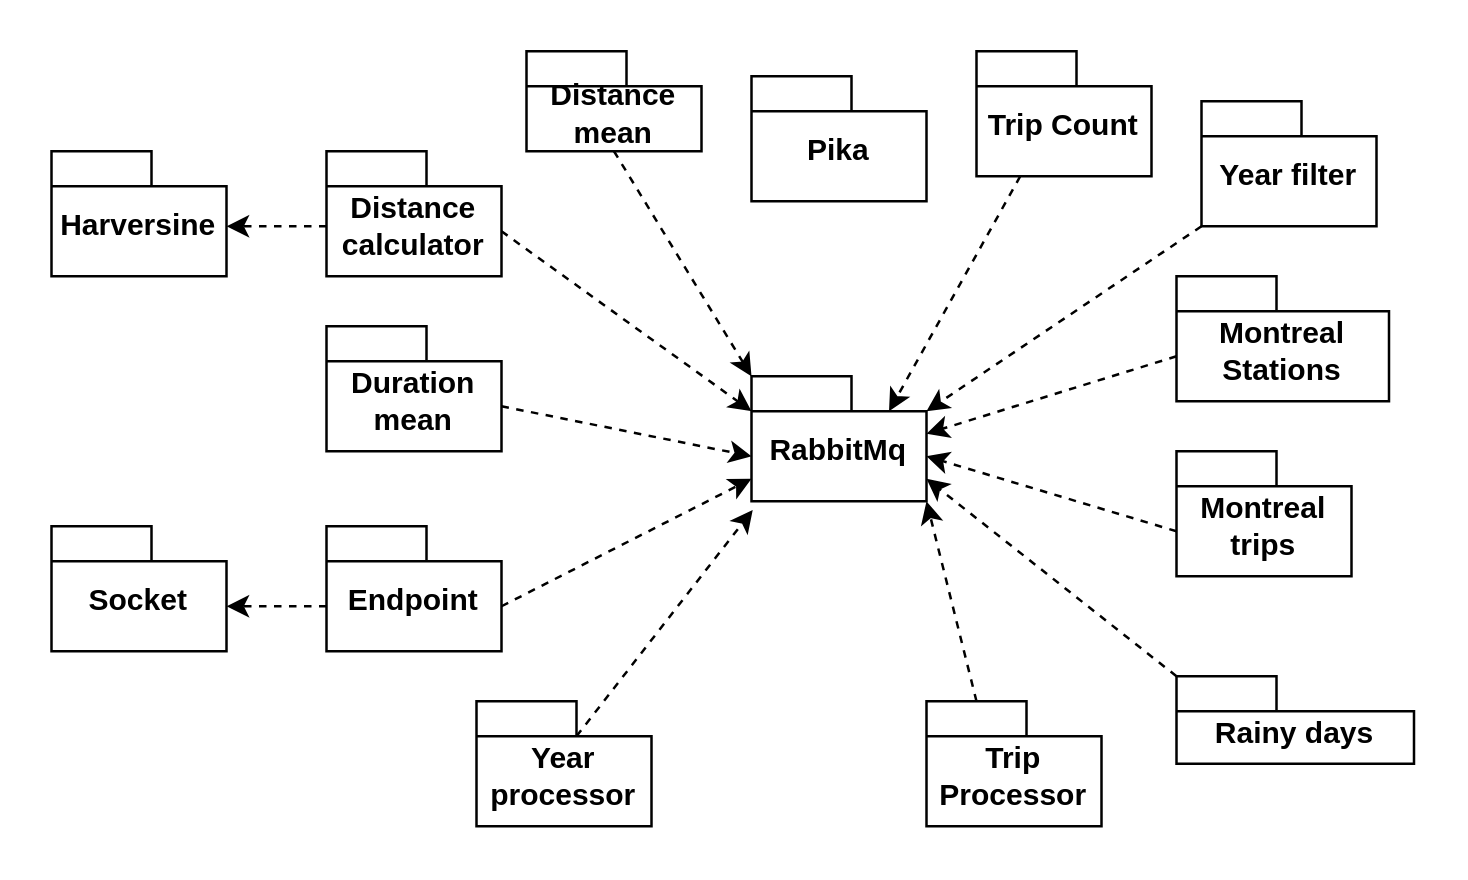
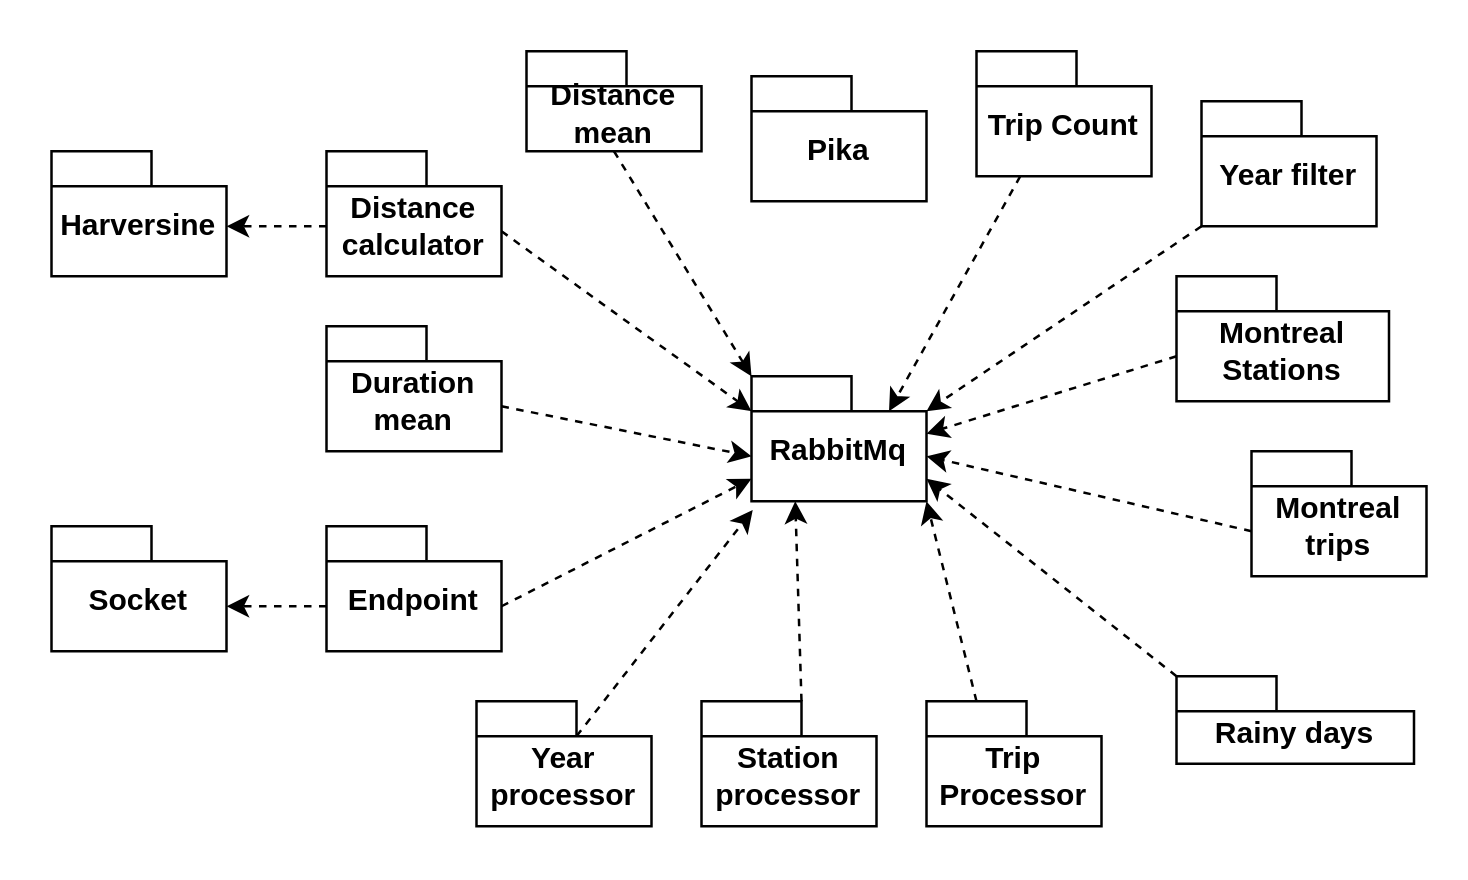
node "Montreal trips": moved (1264, 514) -> (1339, 514)
edge "Station processor" -> "RabbitMq": added
node "Station processor": added
